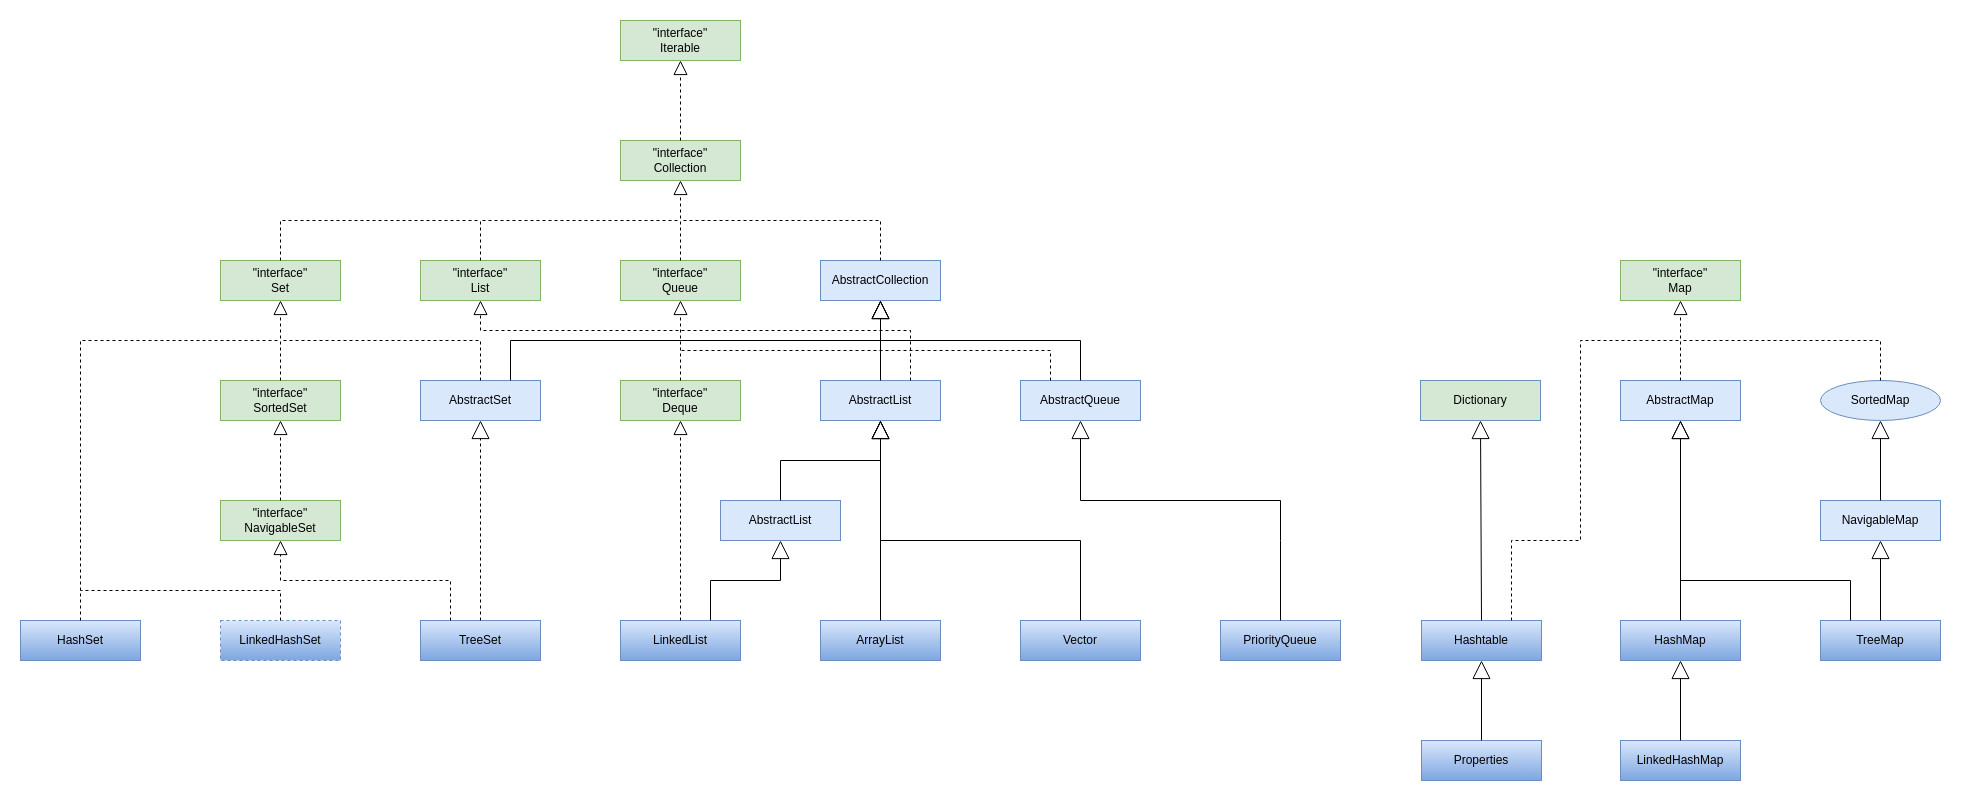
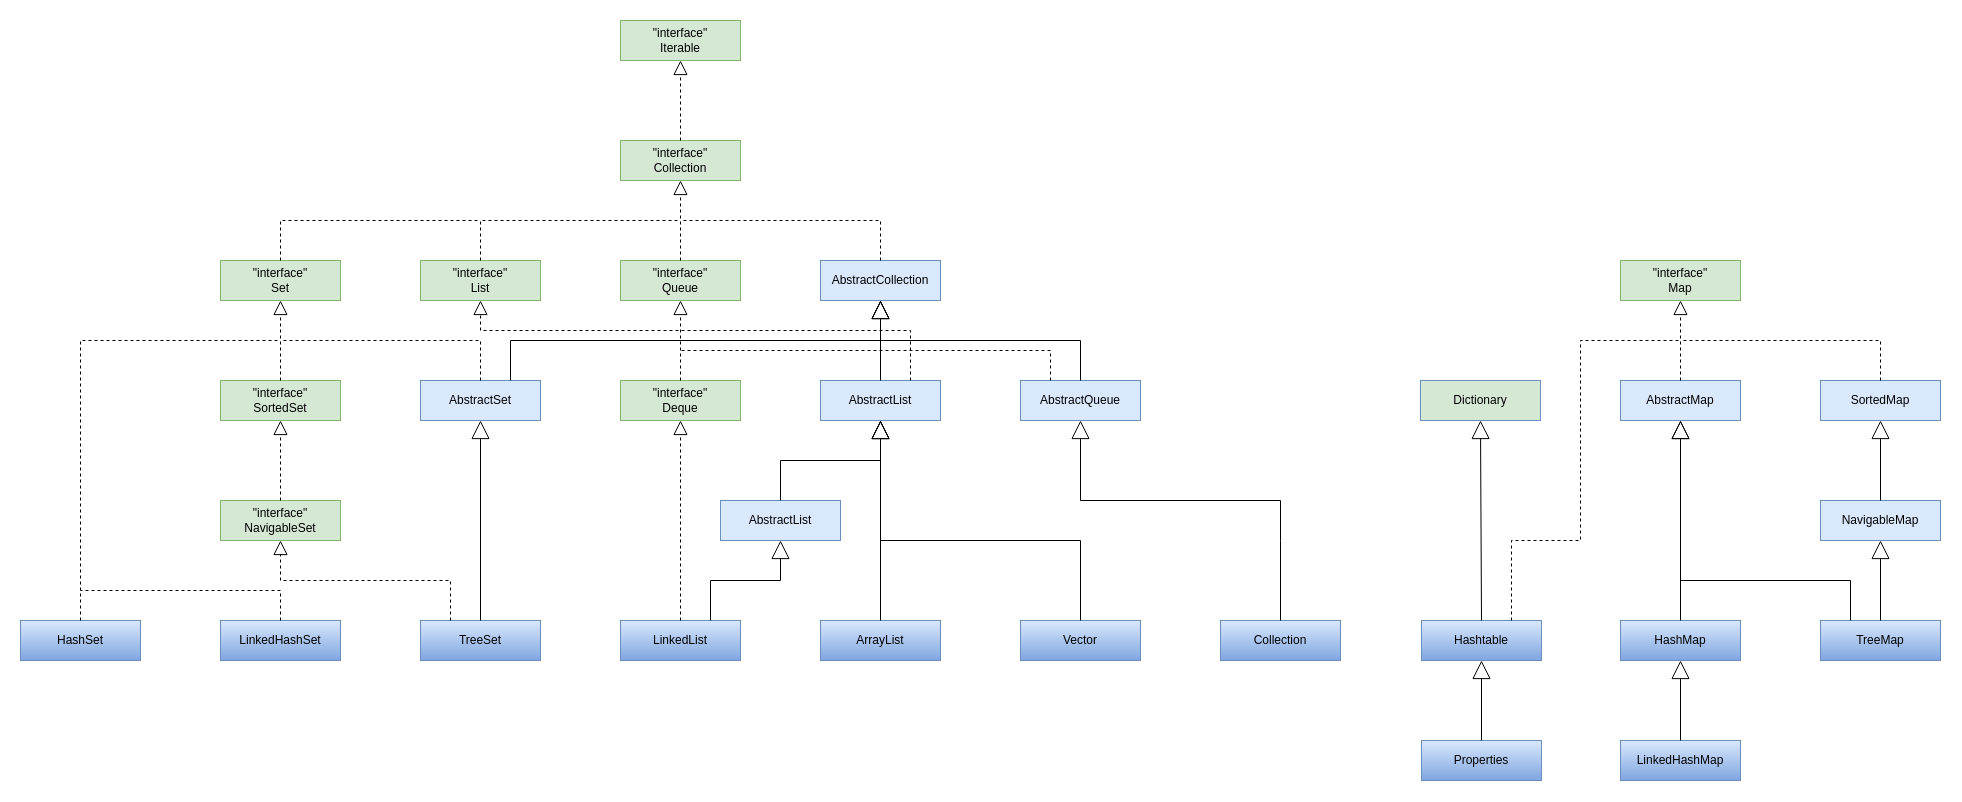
node "SortedMap": shape ellipse -> rectangle
edge "TreeSet" -> "AbstractSet": style dashed -> solid
node "LinkedHashSet": style dashed -> solid
node "PriorityQueue": label "PriorityQueue" -> "Collection"
